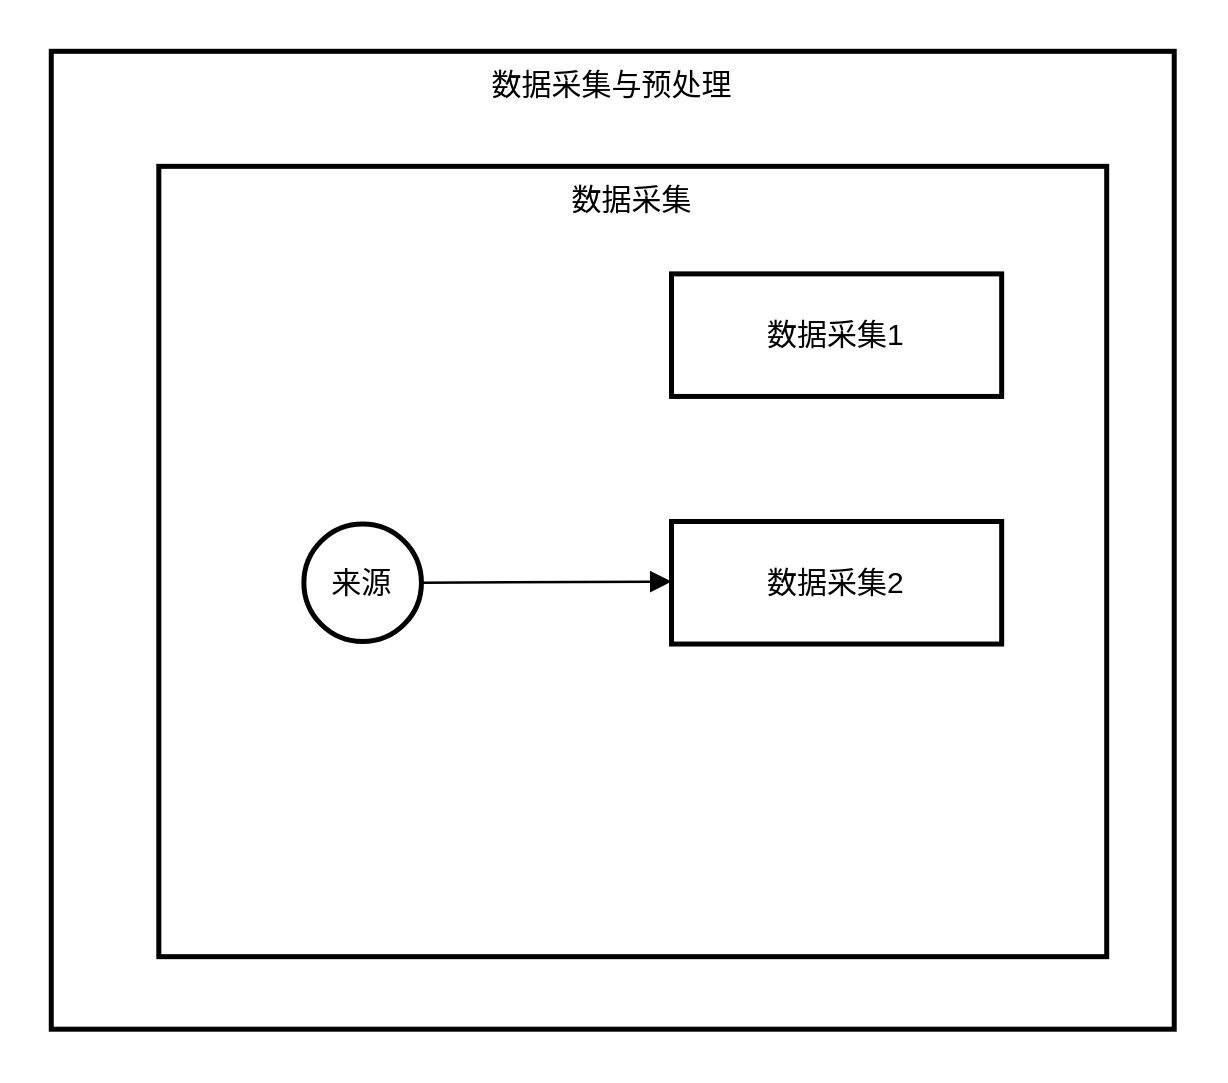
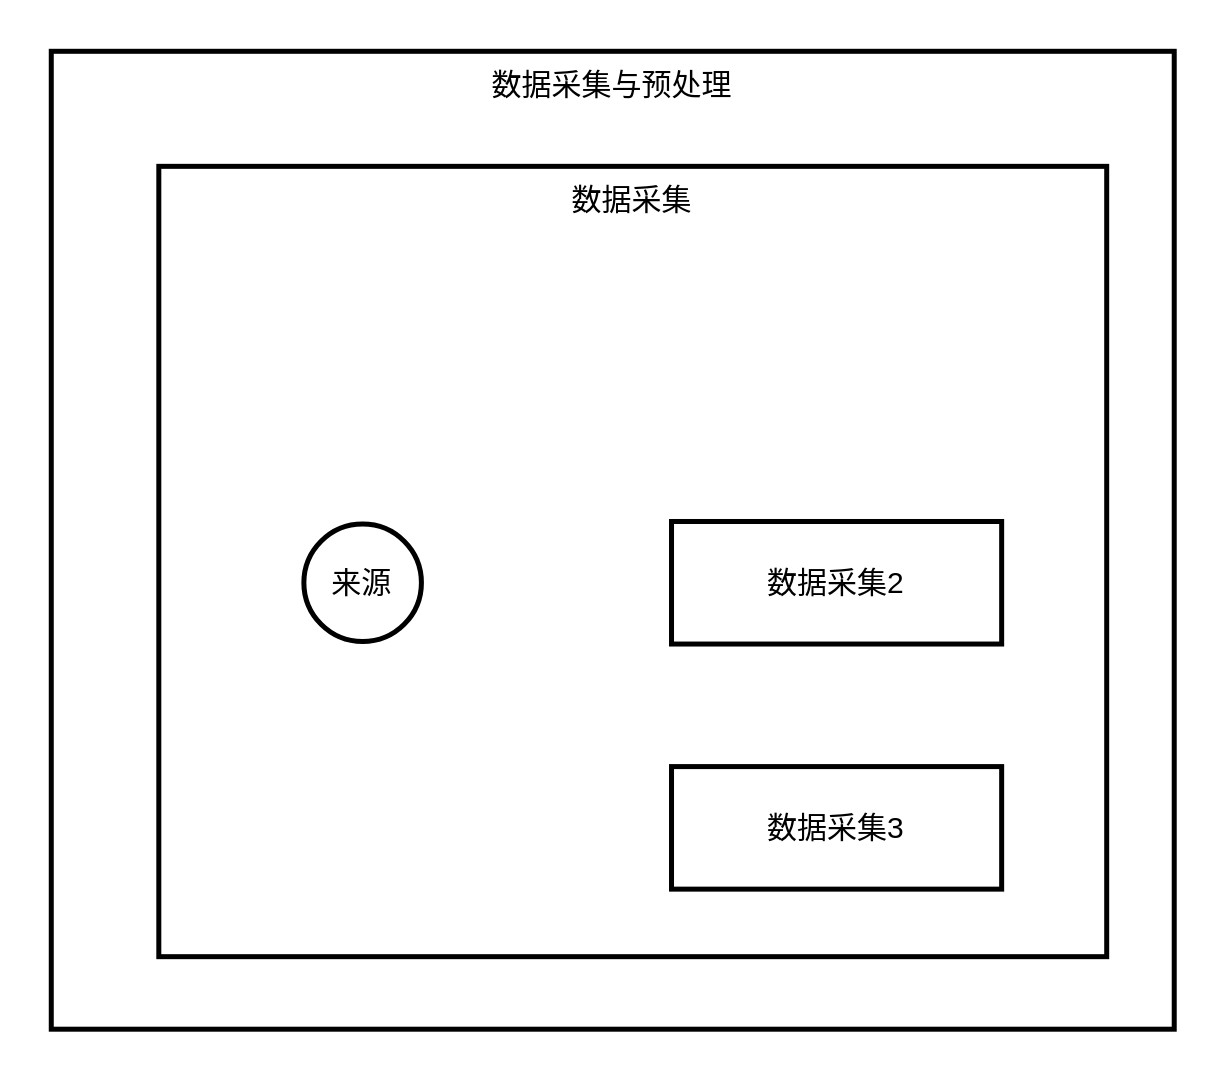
node "数据采集1": removed
edge "来源" -> "数据采集2": removed
node "数据采集3": added
